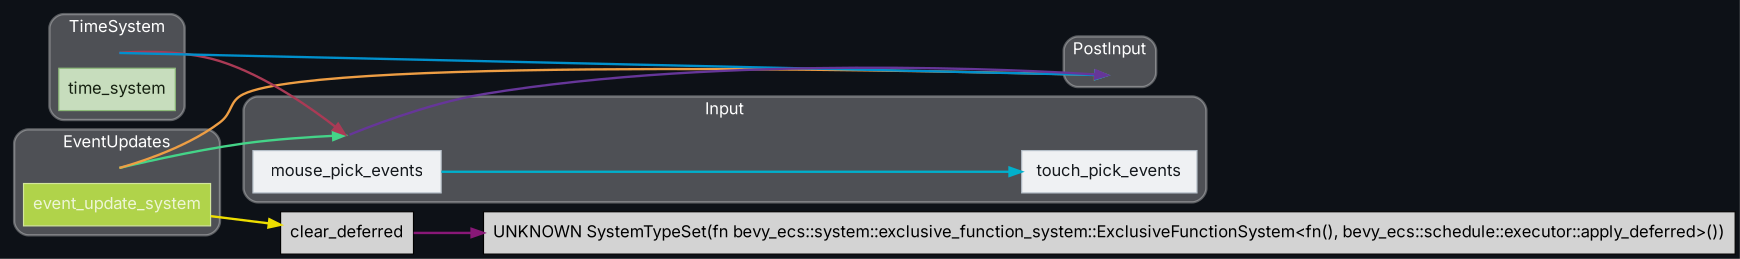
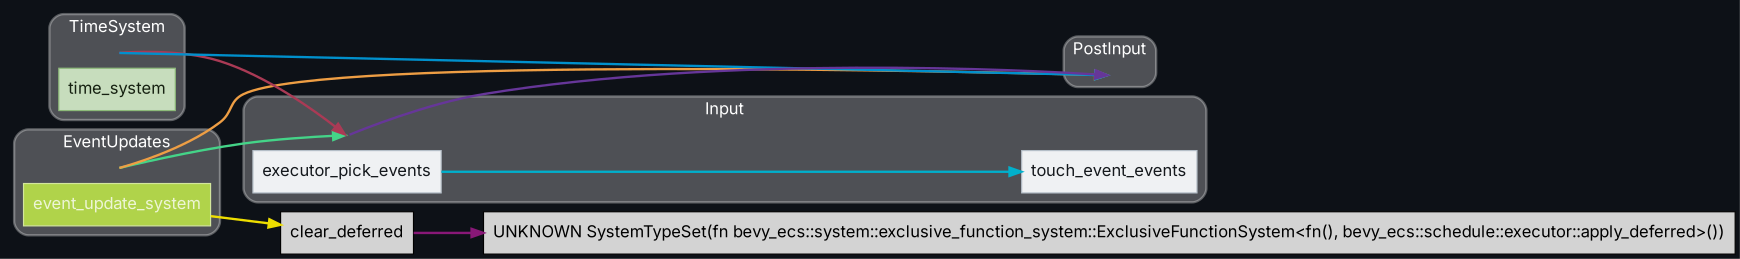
node "mouse_pick_events": label "mouse_pick_events" -> "executor_pick_events"
node "touch_pick_events": label "touch_pick_events" -> "touch_event_events"
